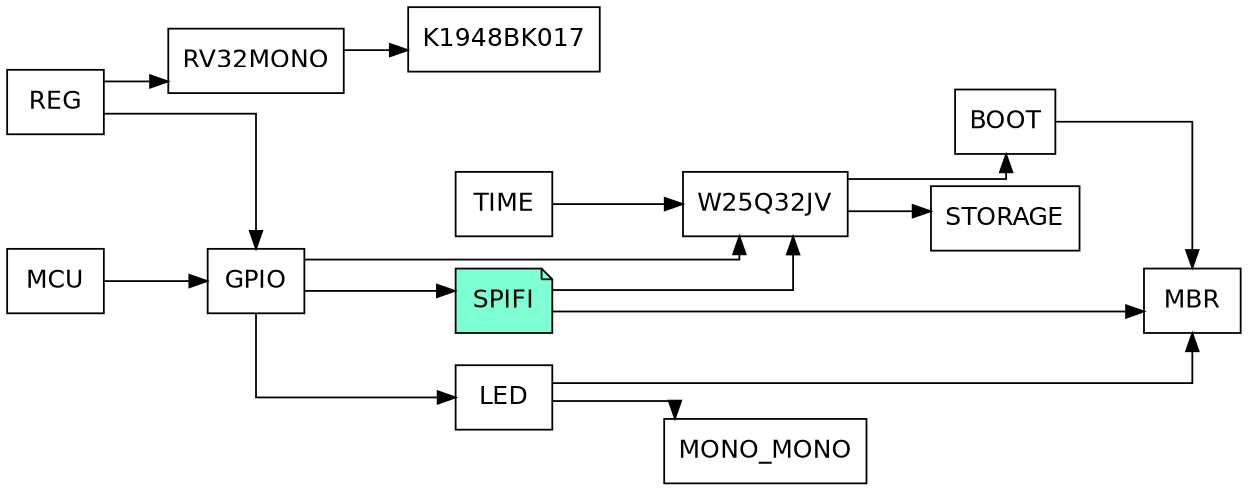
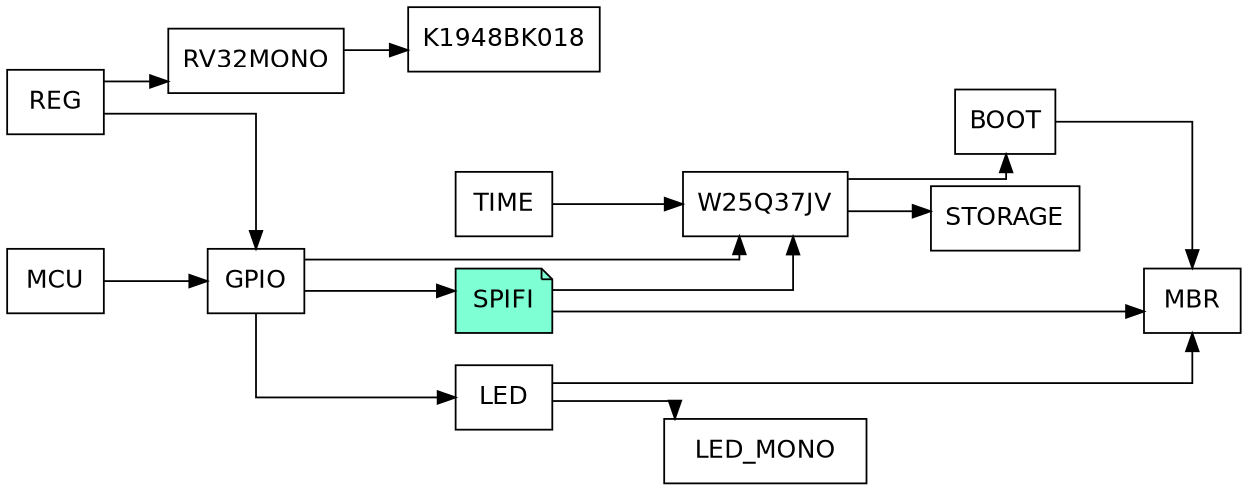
node "K1948BK017": label "K1948BK017" -> "K1948BK018"
node "W25Q32JV": label "W25Q32JV" -> "W25Q37JV"
node "MONO_MONO": label "MONO_MONO" -> "LED_MONO"
